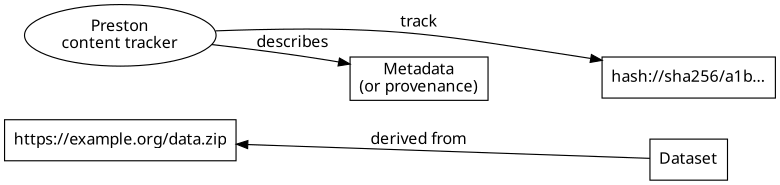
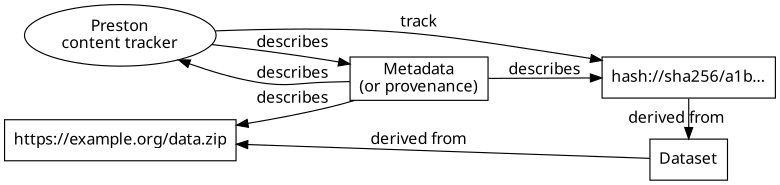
edge "Metadata (or provenance)" -> "hash://sha256/a1b...": added, label "describes"
edge "Metadata (or provenance)" -> "Preston content tracker": added, label "describes"
edge "Metadata (or provenance)" -> "https://example.org/data.zip": added, label "describes"
edge "hash://sha256/a1b..." -> "Dataset": added, label "derived from"
